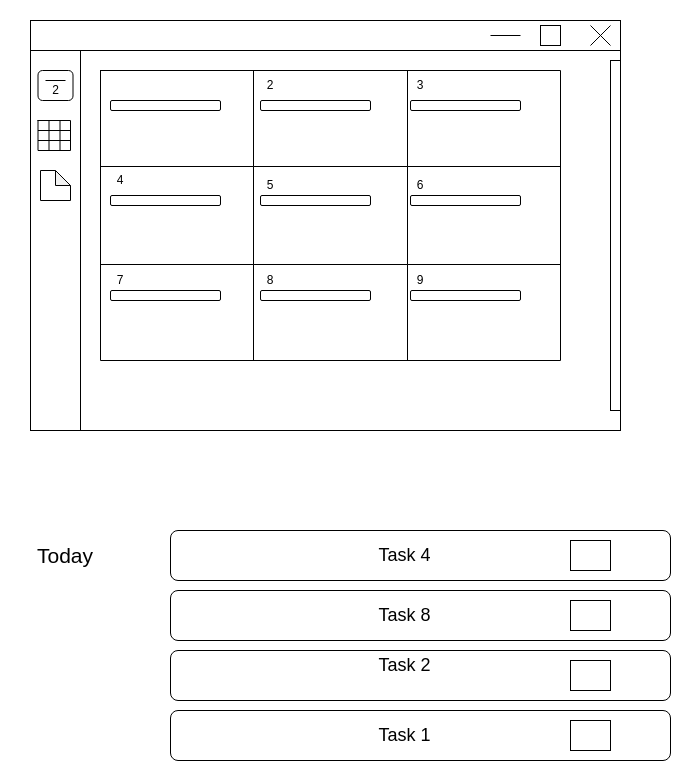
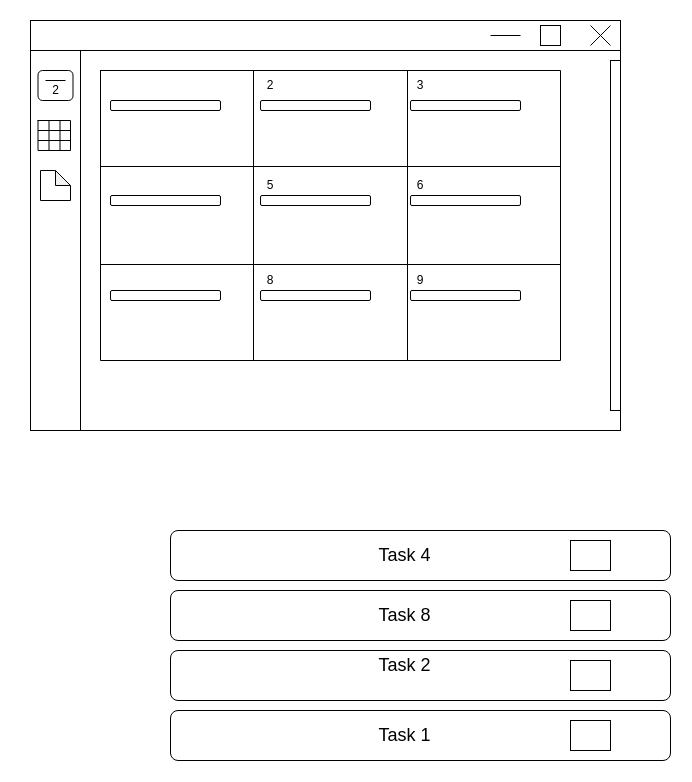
node "4": removed
node "7": removed
node "Today": removed
